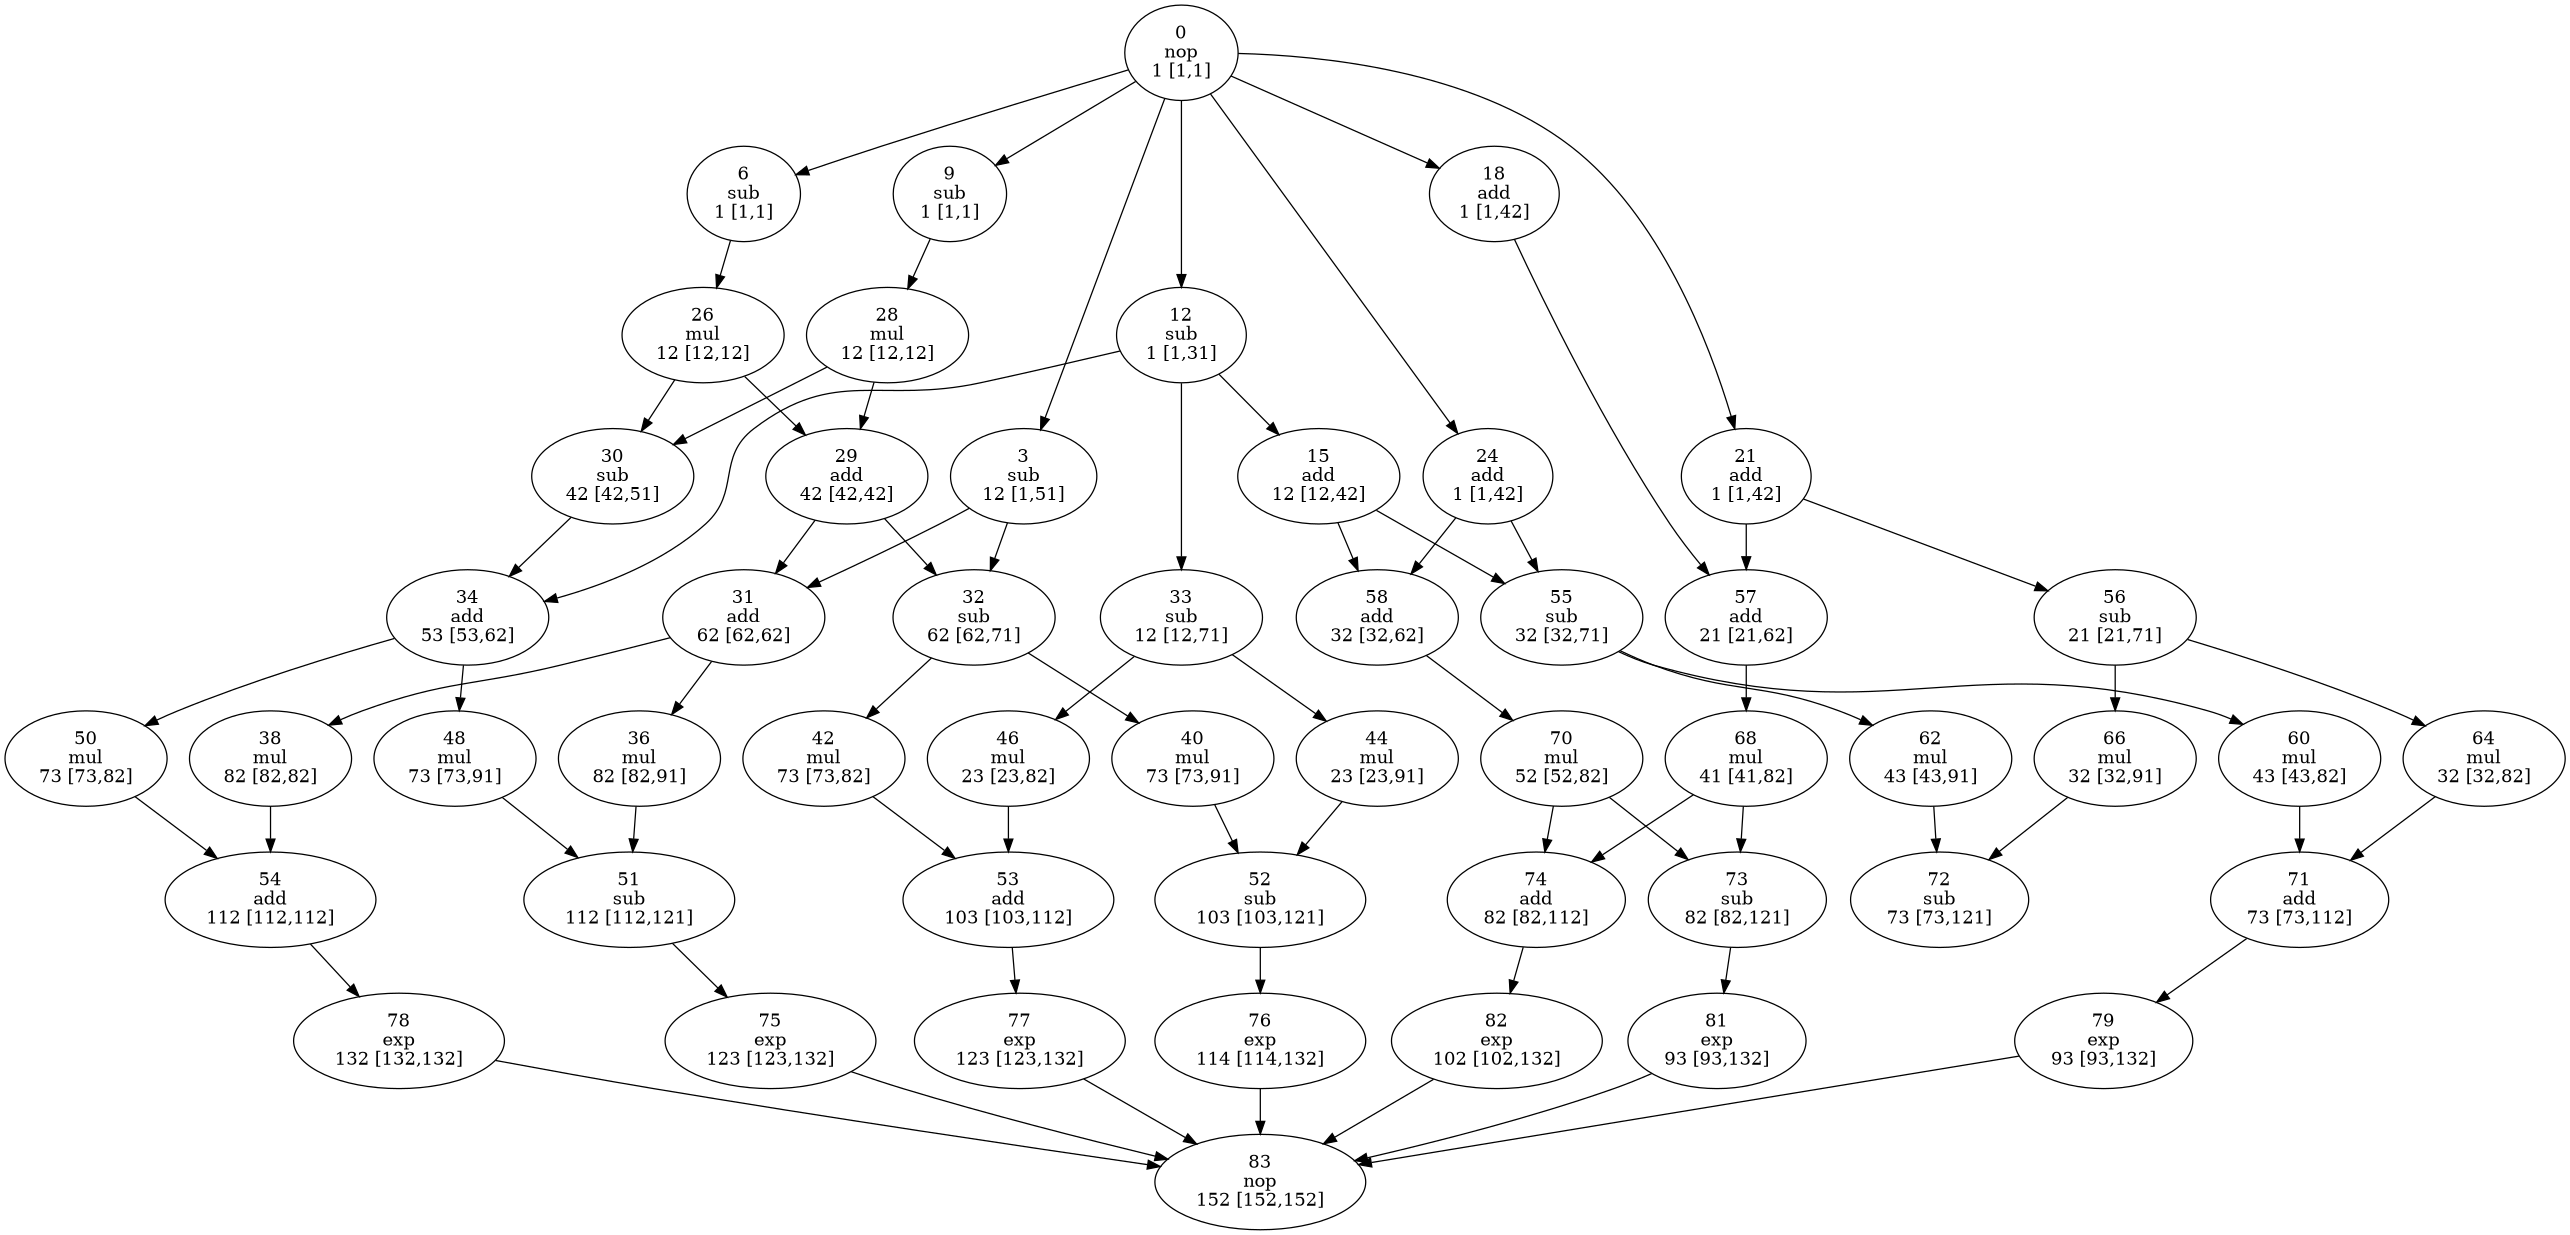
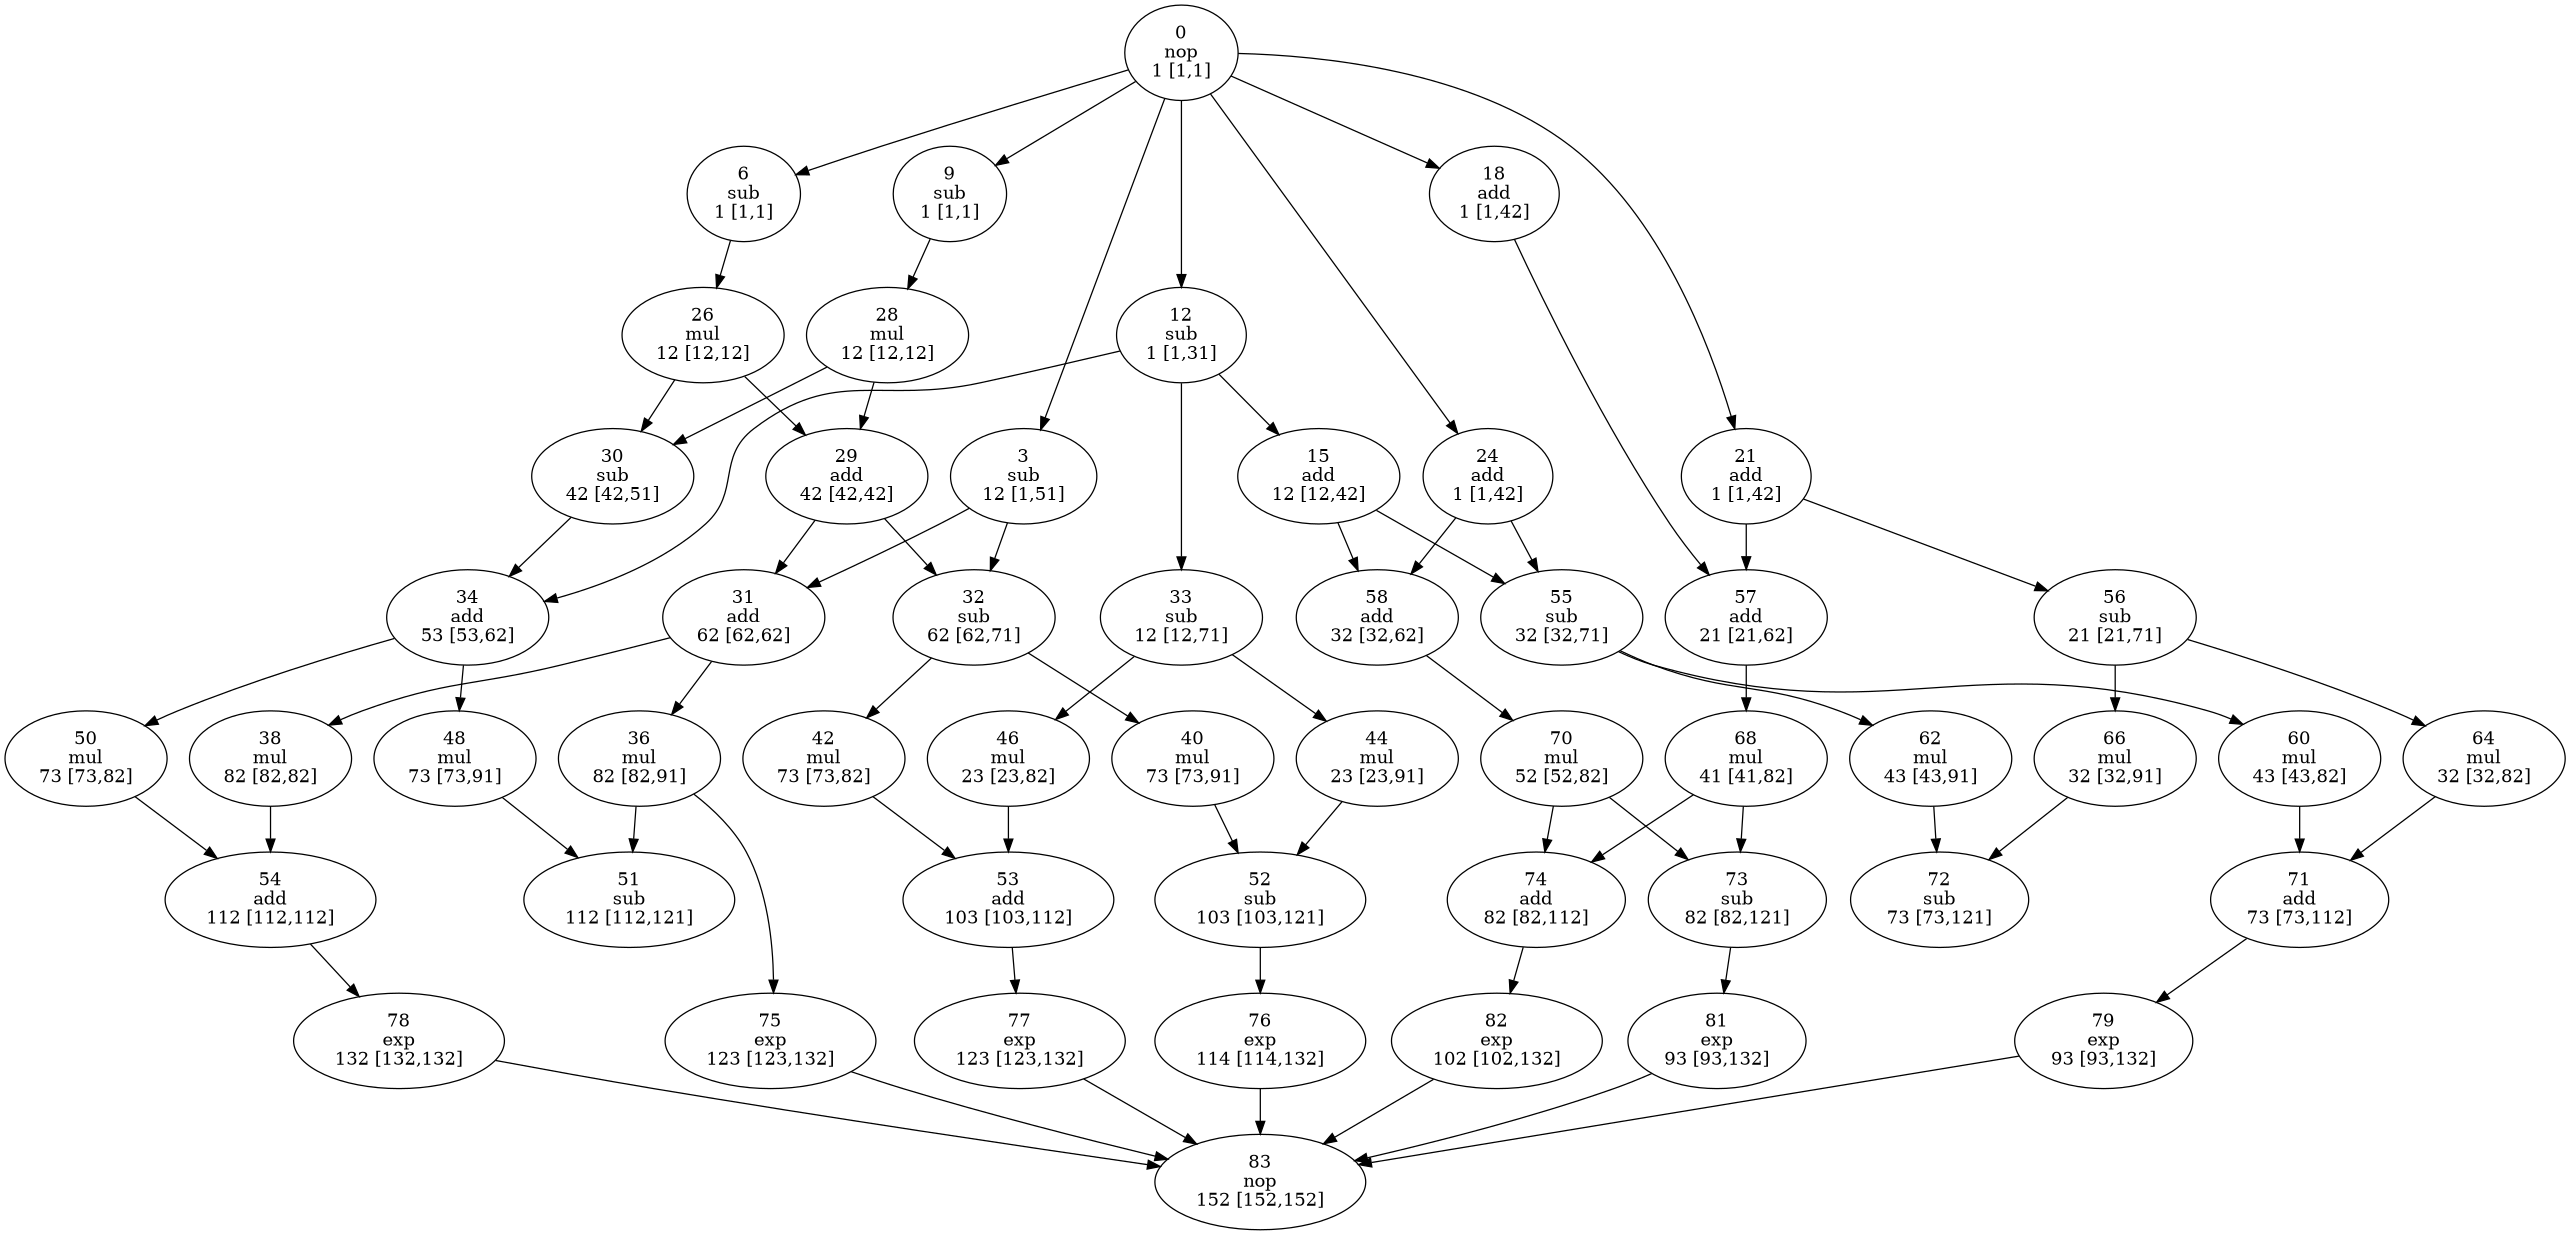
edge "51 sub 112 [112,121]" -> "75 exp 123 [123,132]": now "36 mul 82 [82,91]" -> "75 exp 123 [123,132]"
